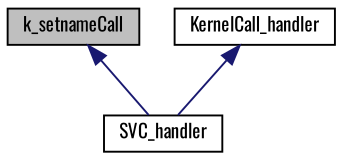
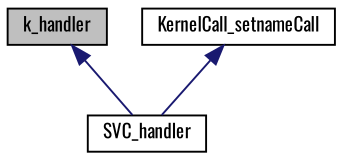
node "k_setnameCall": label "k_setnameCall" -> "k_handler"
node "KernelCall_handler": label "KernelCall_handler" -> "KernelCall_setnameCall"
